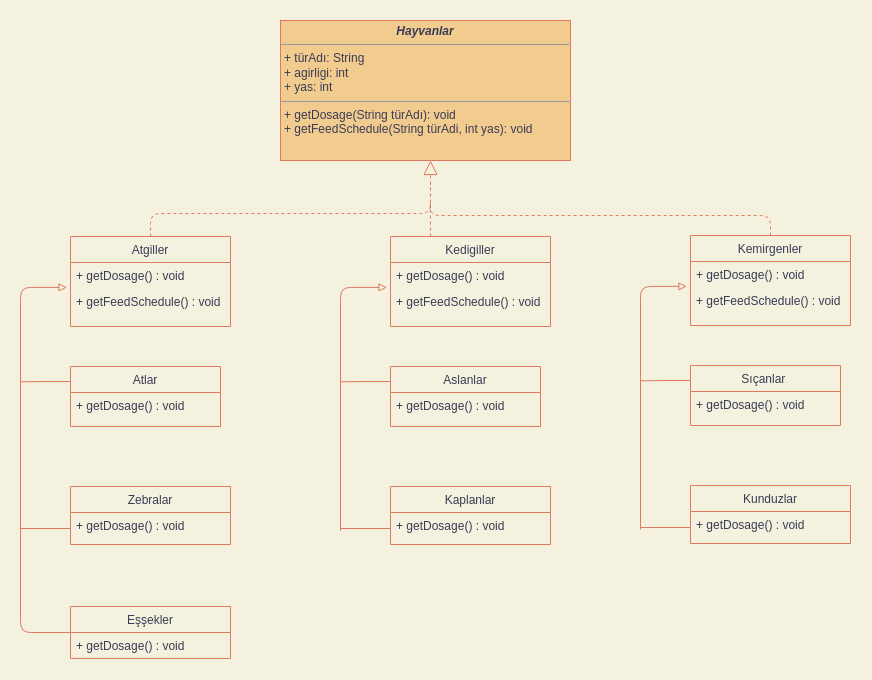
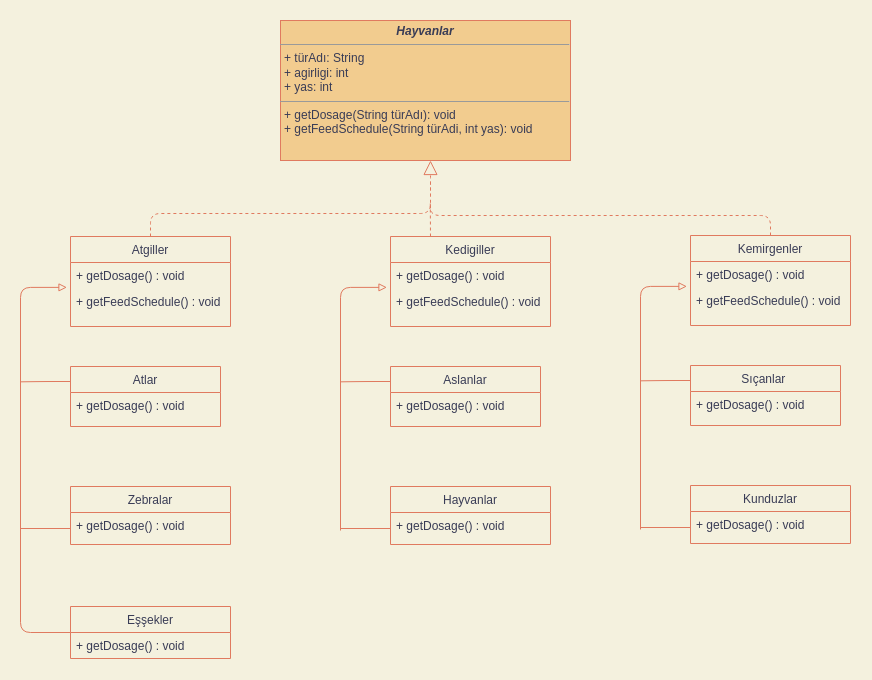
node "Kaplanlar": label "Kaplanlar" -> "Hayvanlar"
